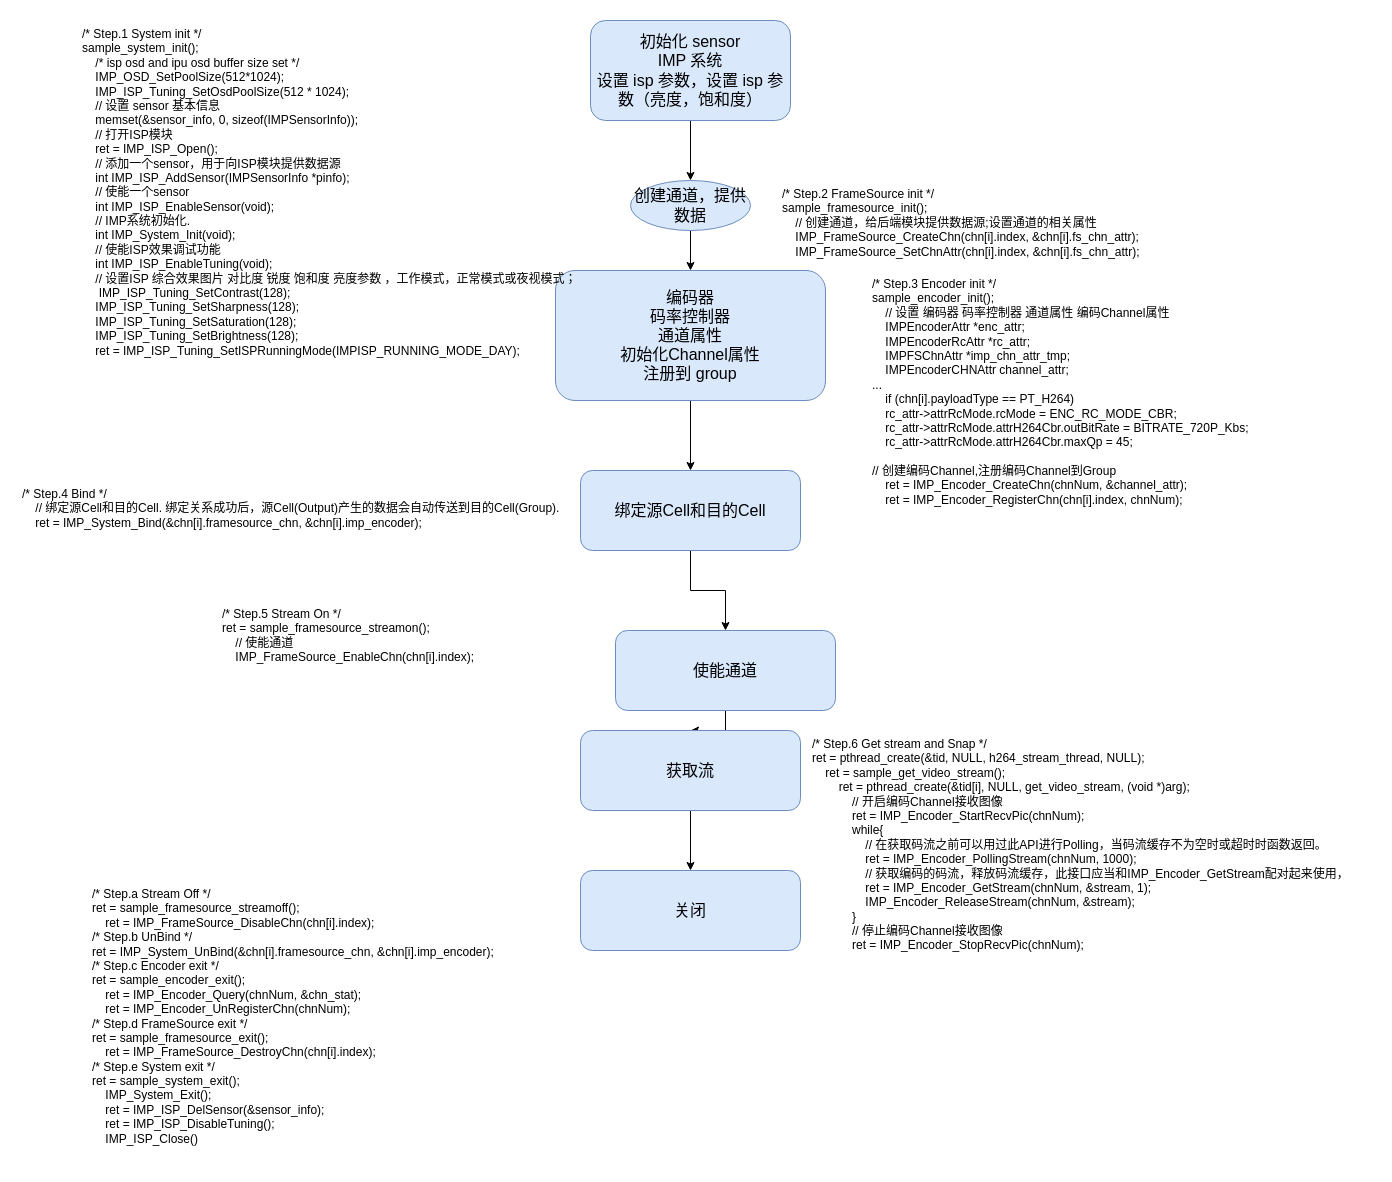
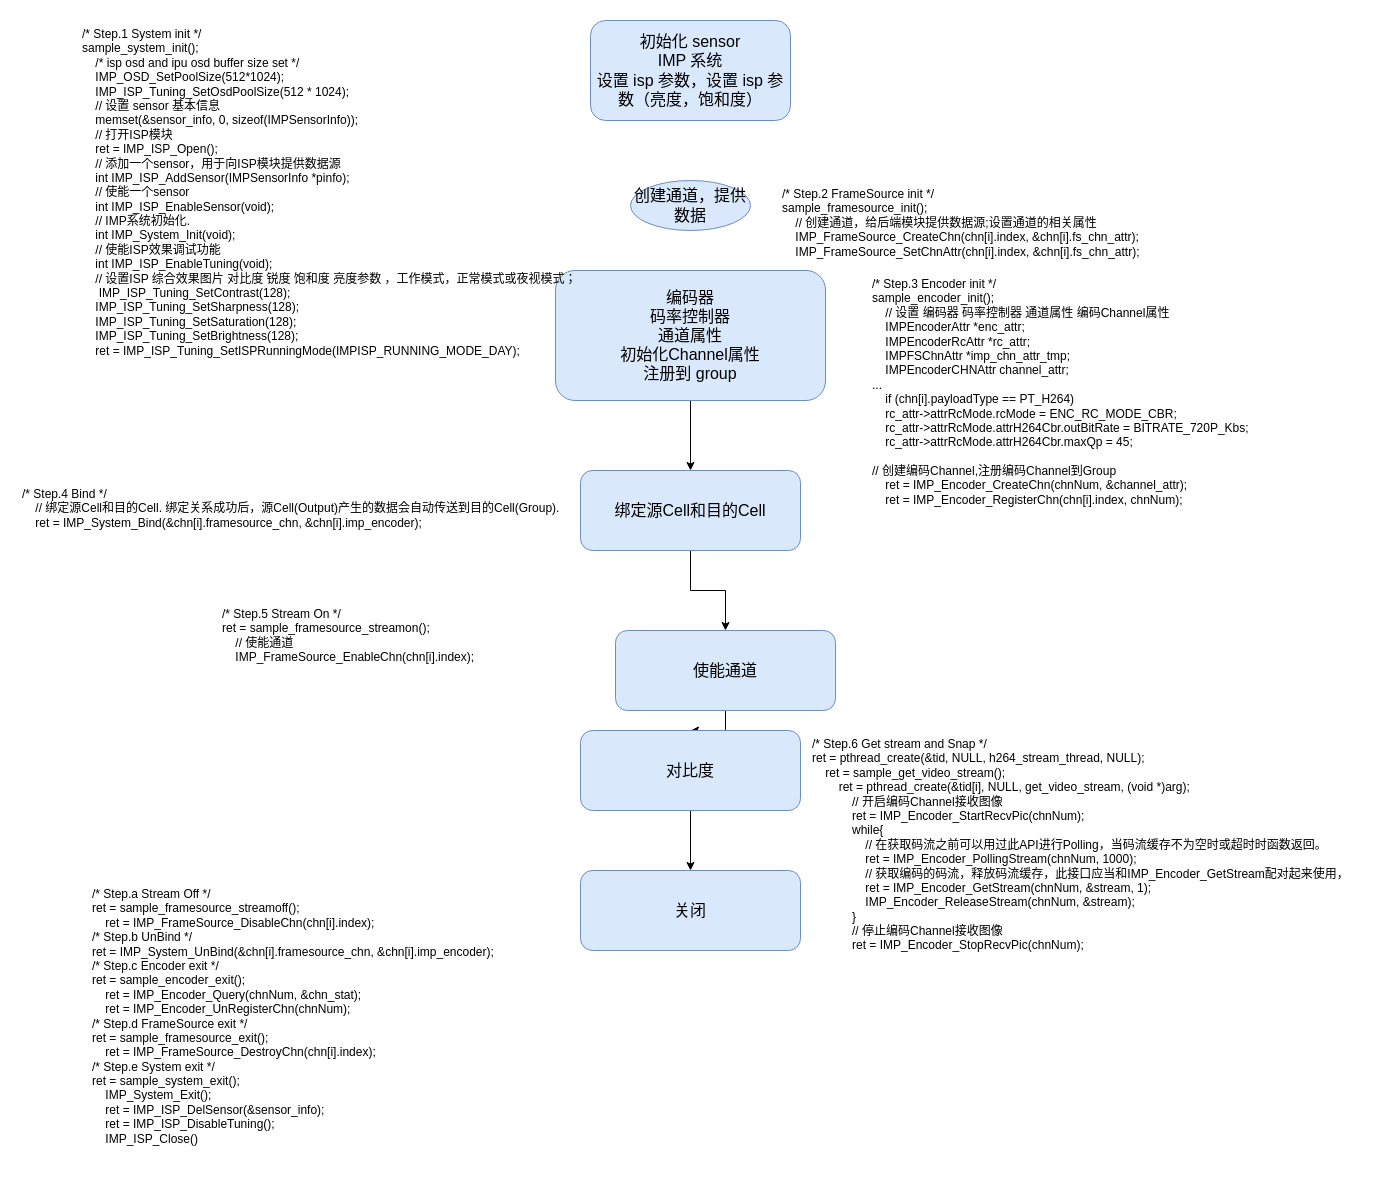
edge "初始化 sensor IMP 系统 设置 isp 参数，设置 isp 参数（亮度，饱和度）" -> "创建通道，提供数据": removed
edge "创建通道，提供数据" -> "编码器 码率控制器 通道属性 初始化Channel属性 注册到 group": removed
node "获取流": label "获取流" -> "对比度"
